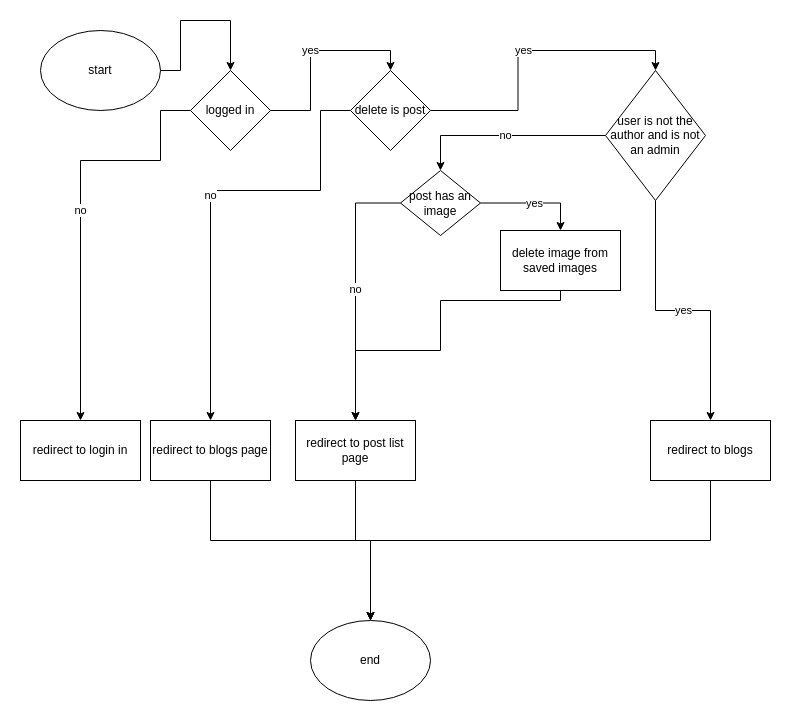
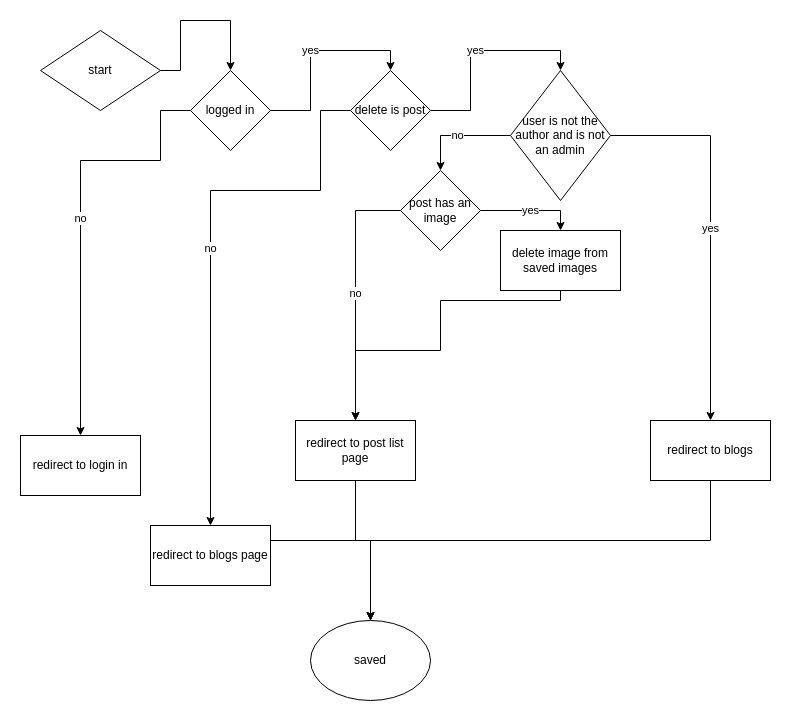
node "start": shape ellipse -> diamond
node "user is not the author and is not an admin": moved (656, 136) -> (561, 136)
node "post has an image": size 80x65 -> 80x80
node "redirect to login in": moved (81, 451) -> (81, 466)
node "redirect to blogs page": moved (211, 451) -> (211, 556)
node "end": label "end" -> "saved"
